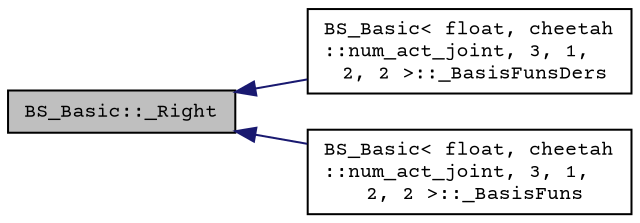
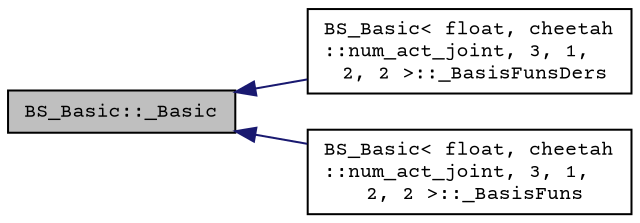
node "BS_Basic::_Right": label "BS_Basic::_Right" -> "BS_Basic::_Basic"
